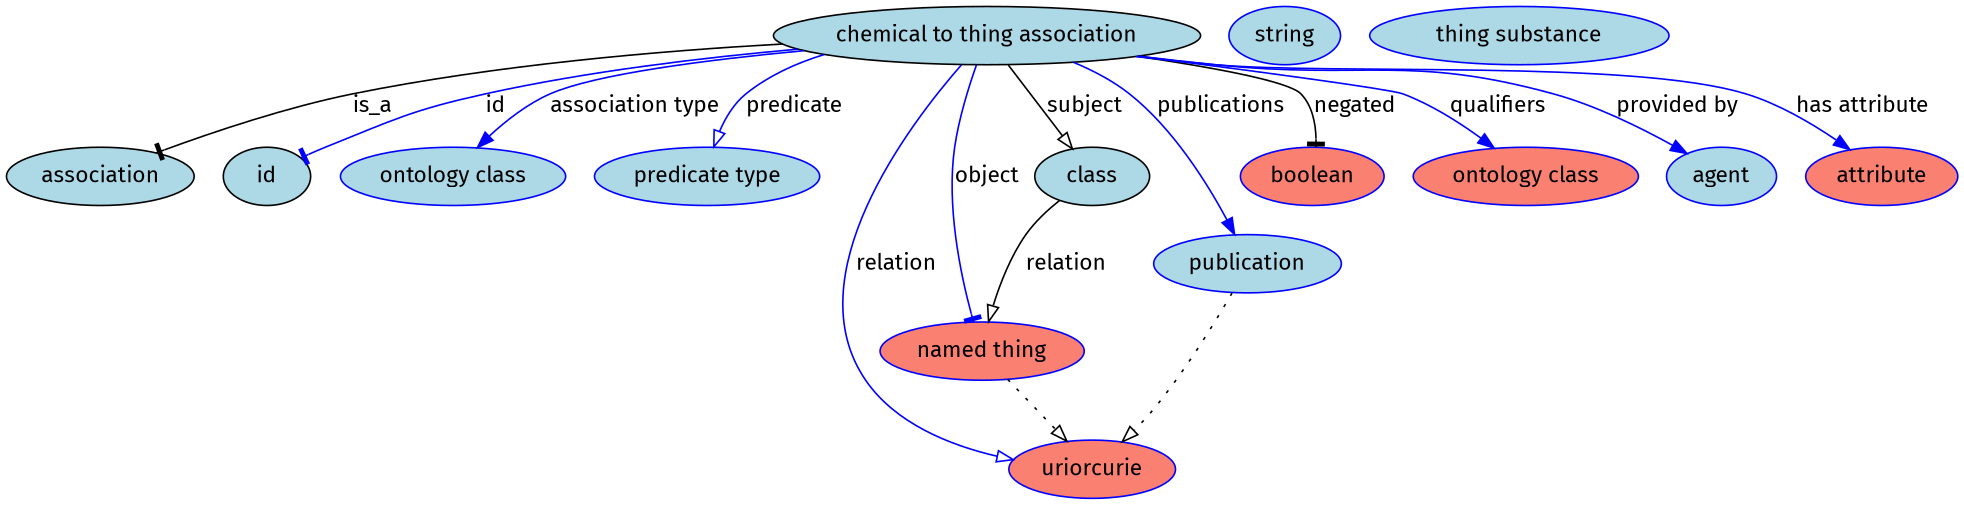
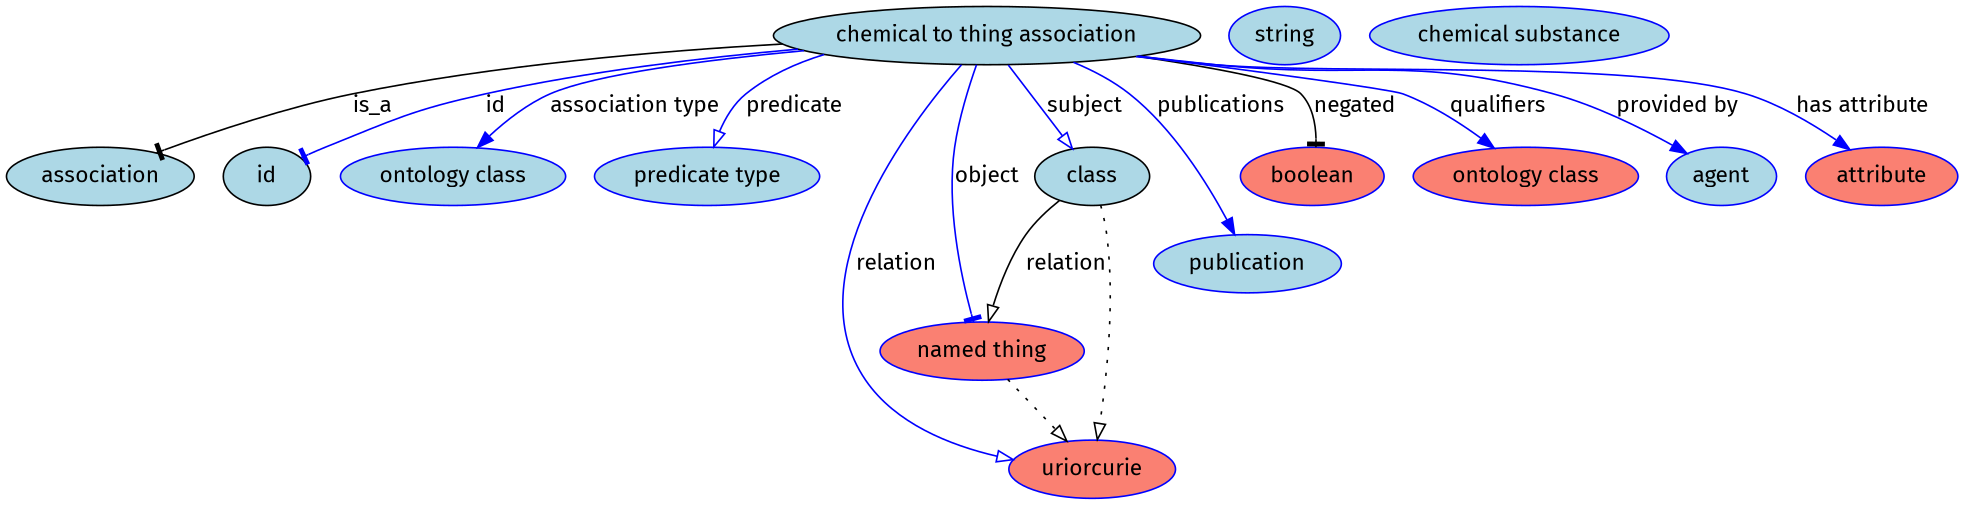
node "thing substance": label "thing substance" -> "chemical substance"
edge "chemical to thing association" -> "class": color black -> blue
edge "publication" -> "uriorcurie": now "class" -> "uriorcurie"
